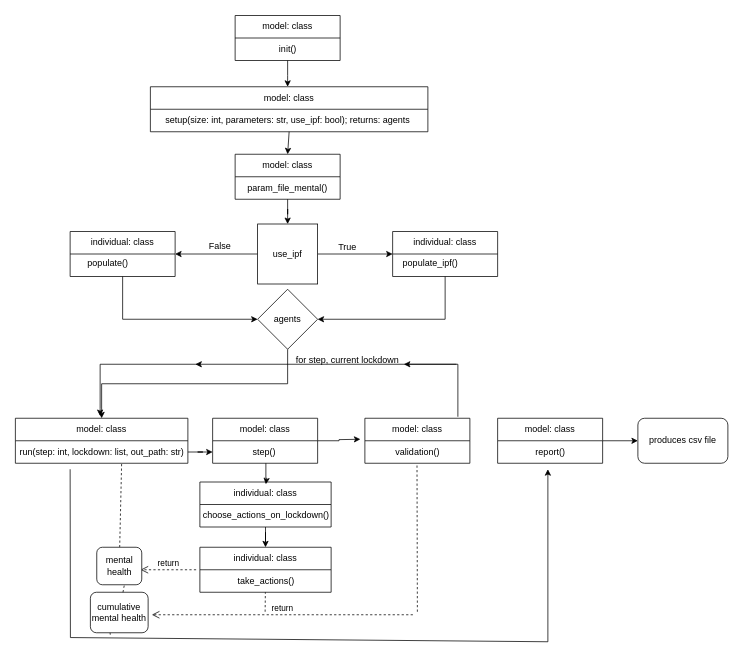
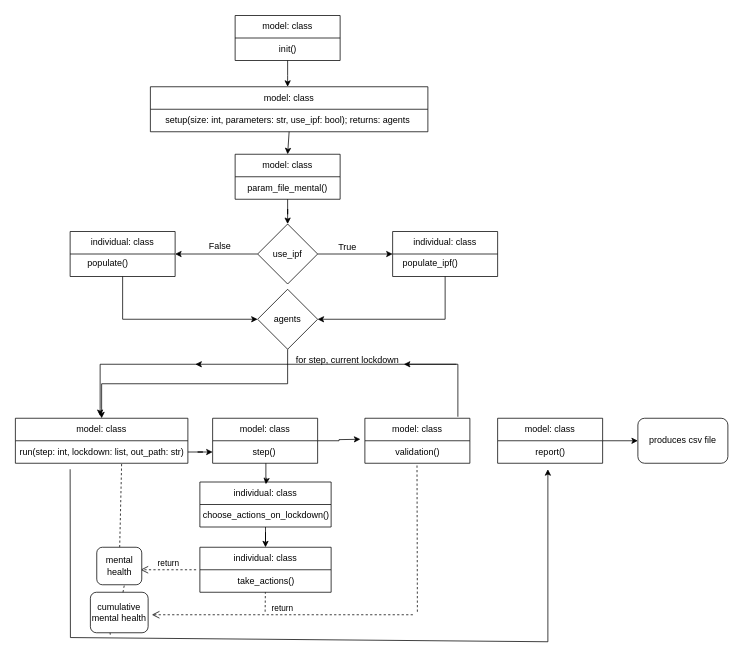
node "use_ipf": shape rectangle -> diamond
